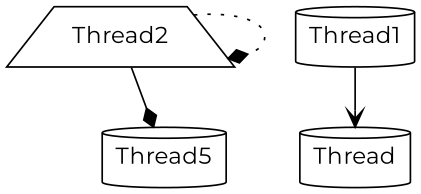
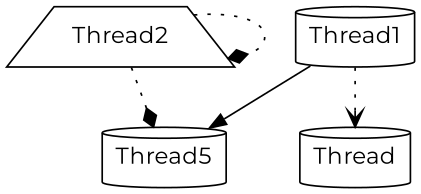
edge "Thread2" -> "Thread5": style solid -> dotted
edge "Thread1" -> "Thread": style solid -> dotted
edge "Thread1" -> "Thread5": added
